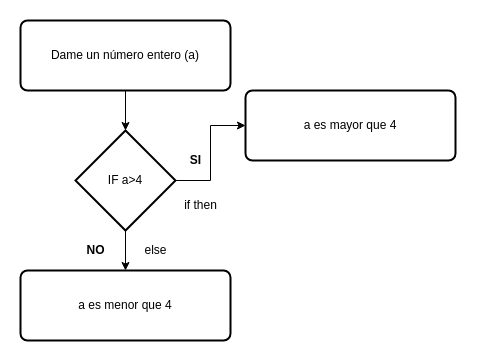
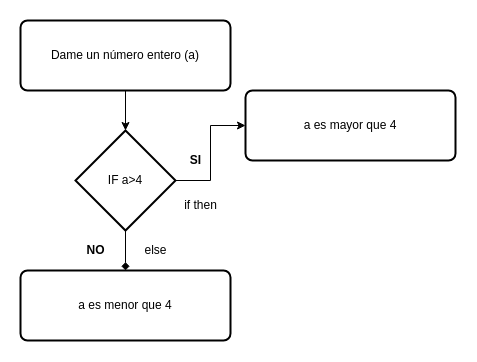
edge "IF a>4" -> "a es menor que 4": arrowhead classic -> diamond
